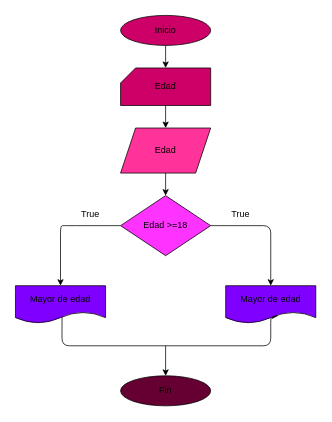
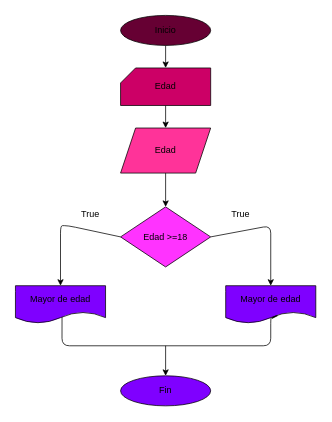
node "Inicio": fillcolor #cc0066 -> #660033
node "Edad >=18": moved (165, 225) -> (165, 237)
node "Fin": fillcolor #660033 -> #7f00ff
